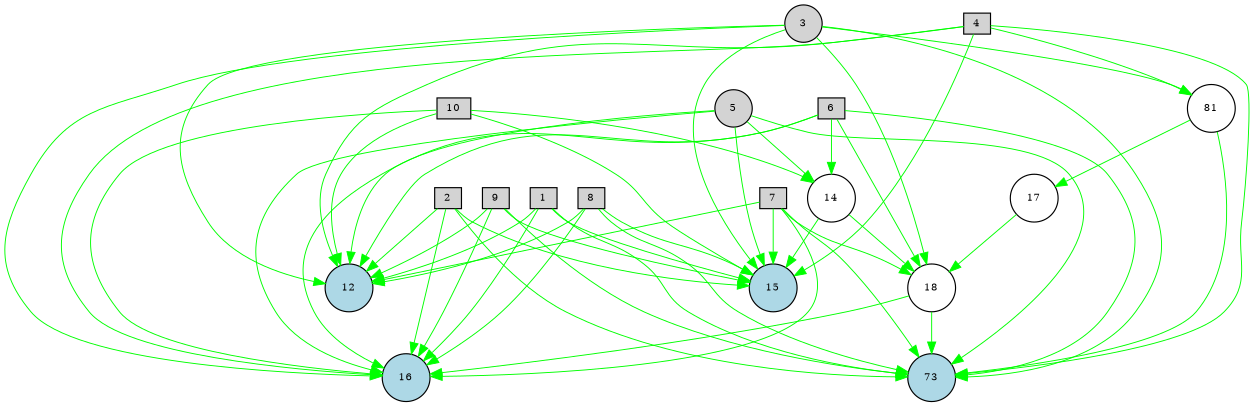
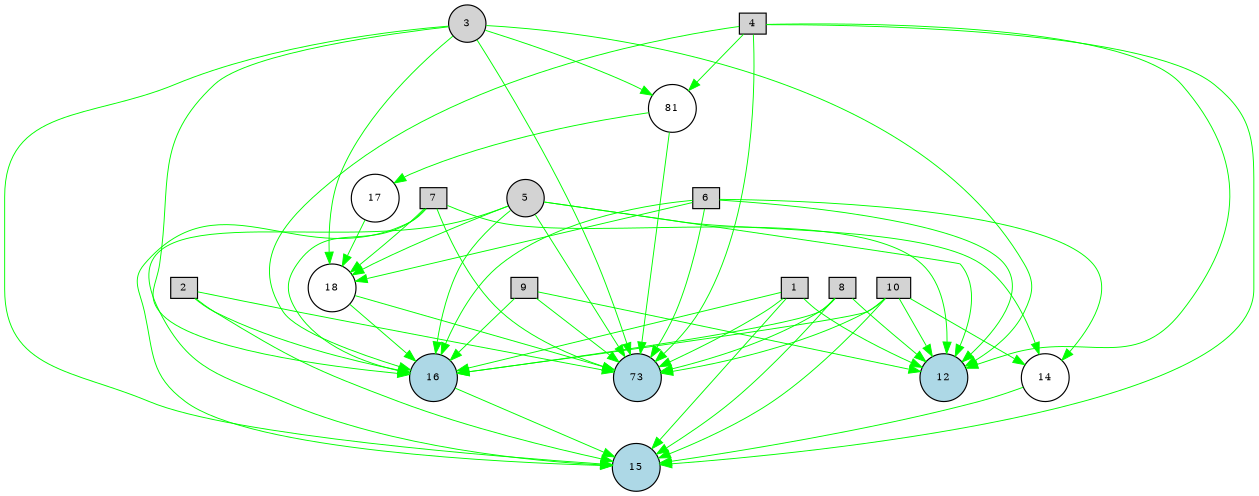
edge "2" -> "12": removed
edge "14" -> "18": now "5" -> "18"
edge "9" -> "15": now "16" -> "15"
edge "10" -> "73": added
